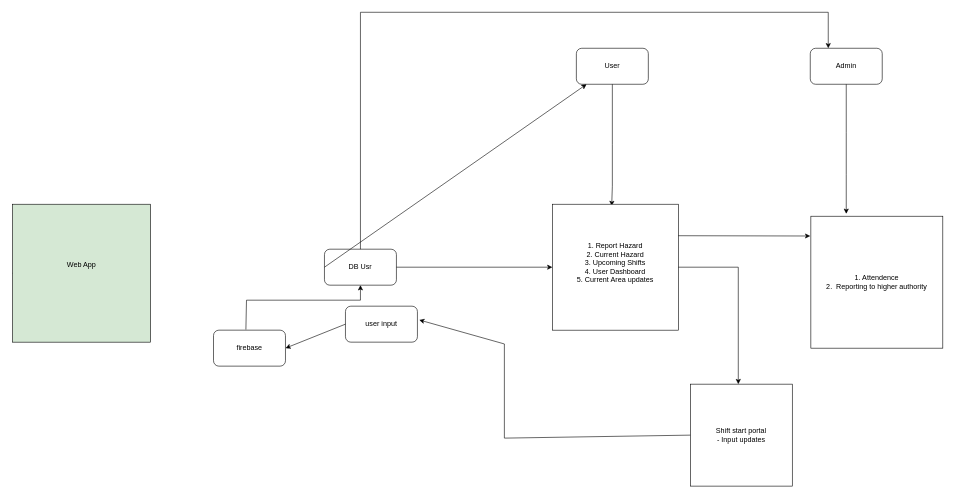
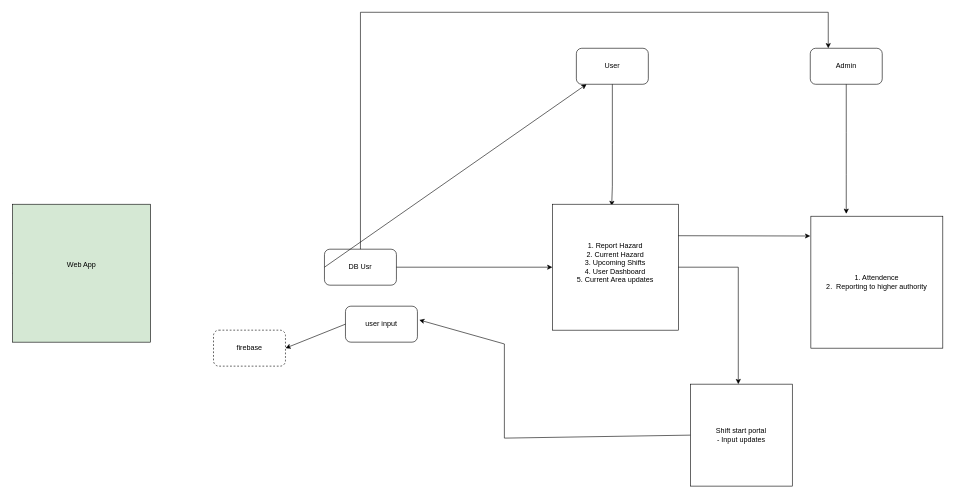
edge "firebase" -> "DB Usr": removed
node "firebase": style solid -> dashed
